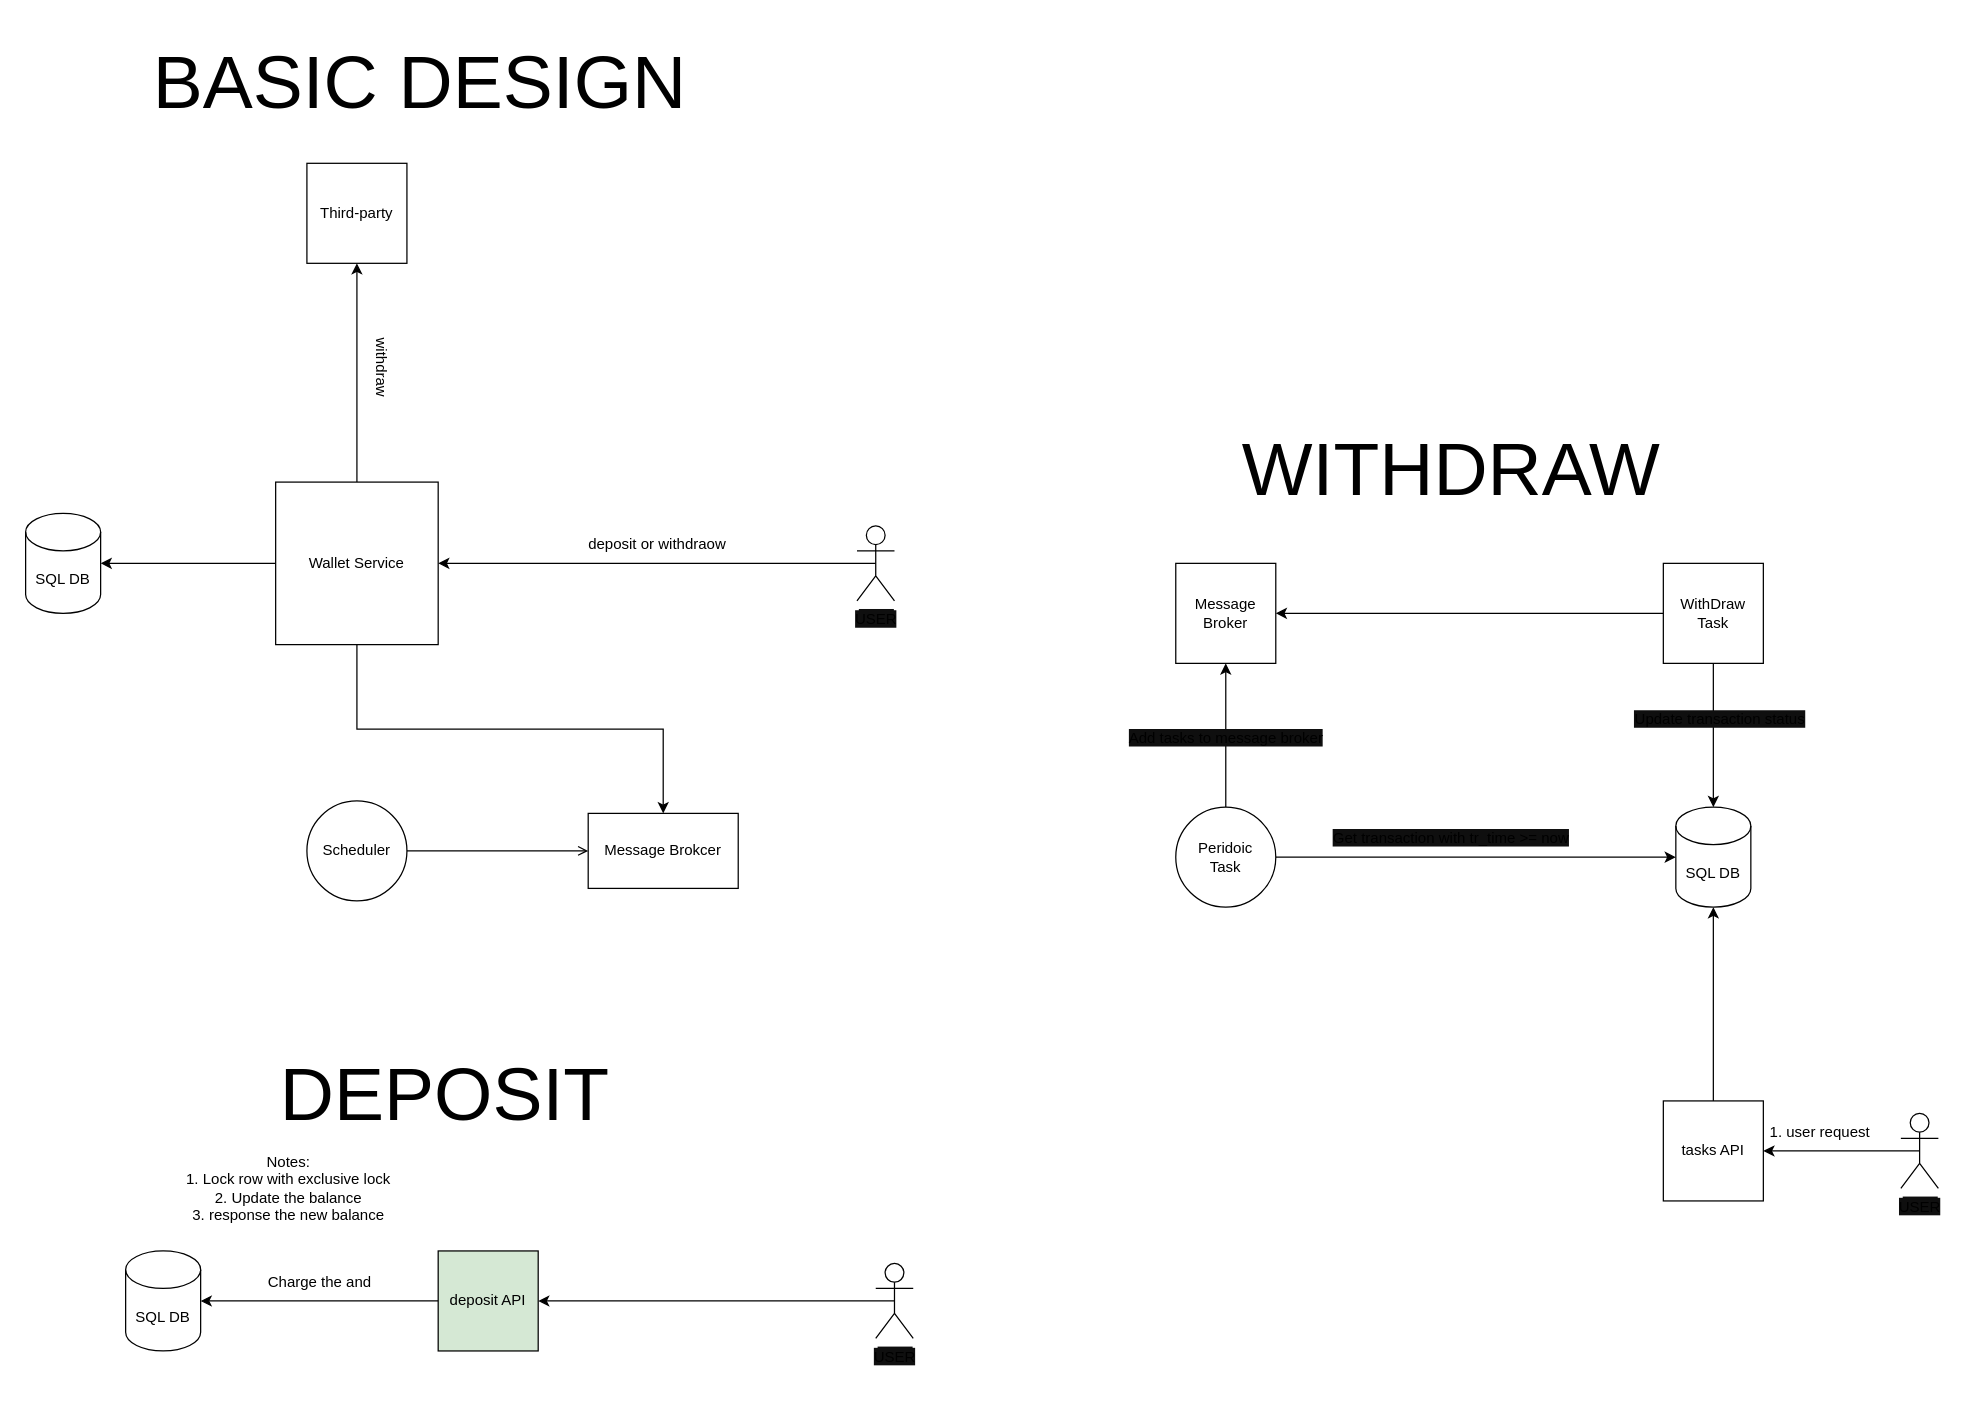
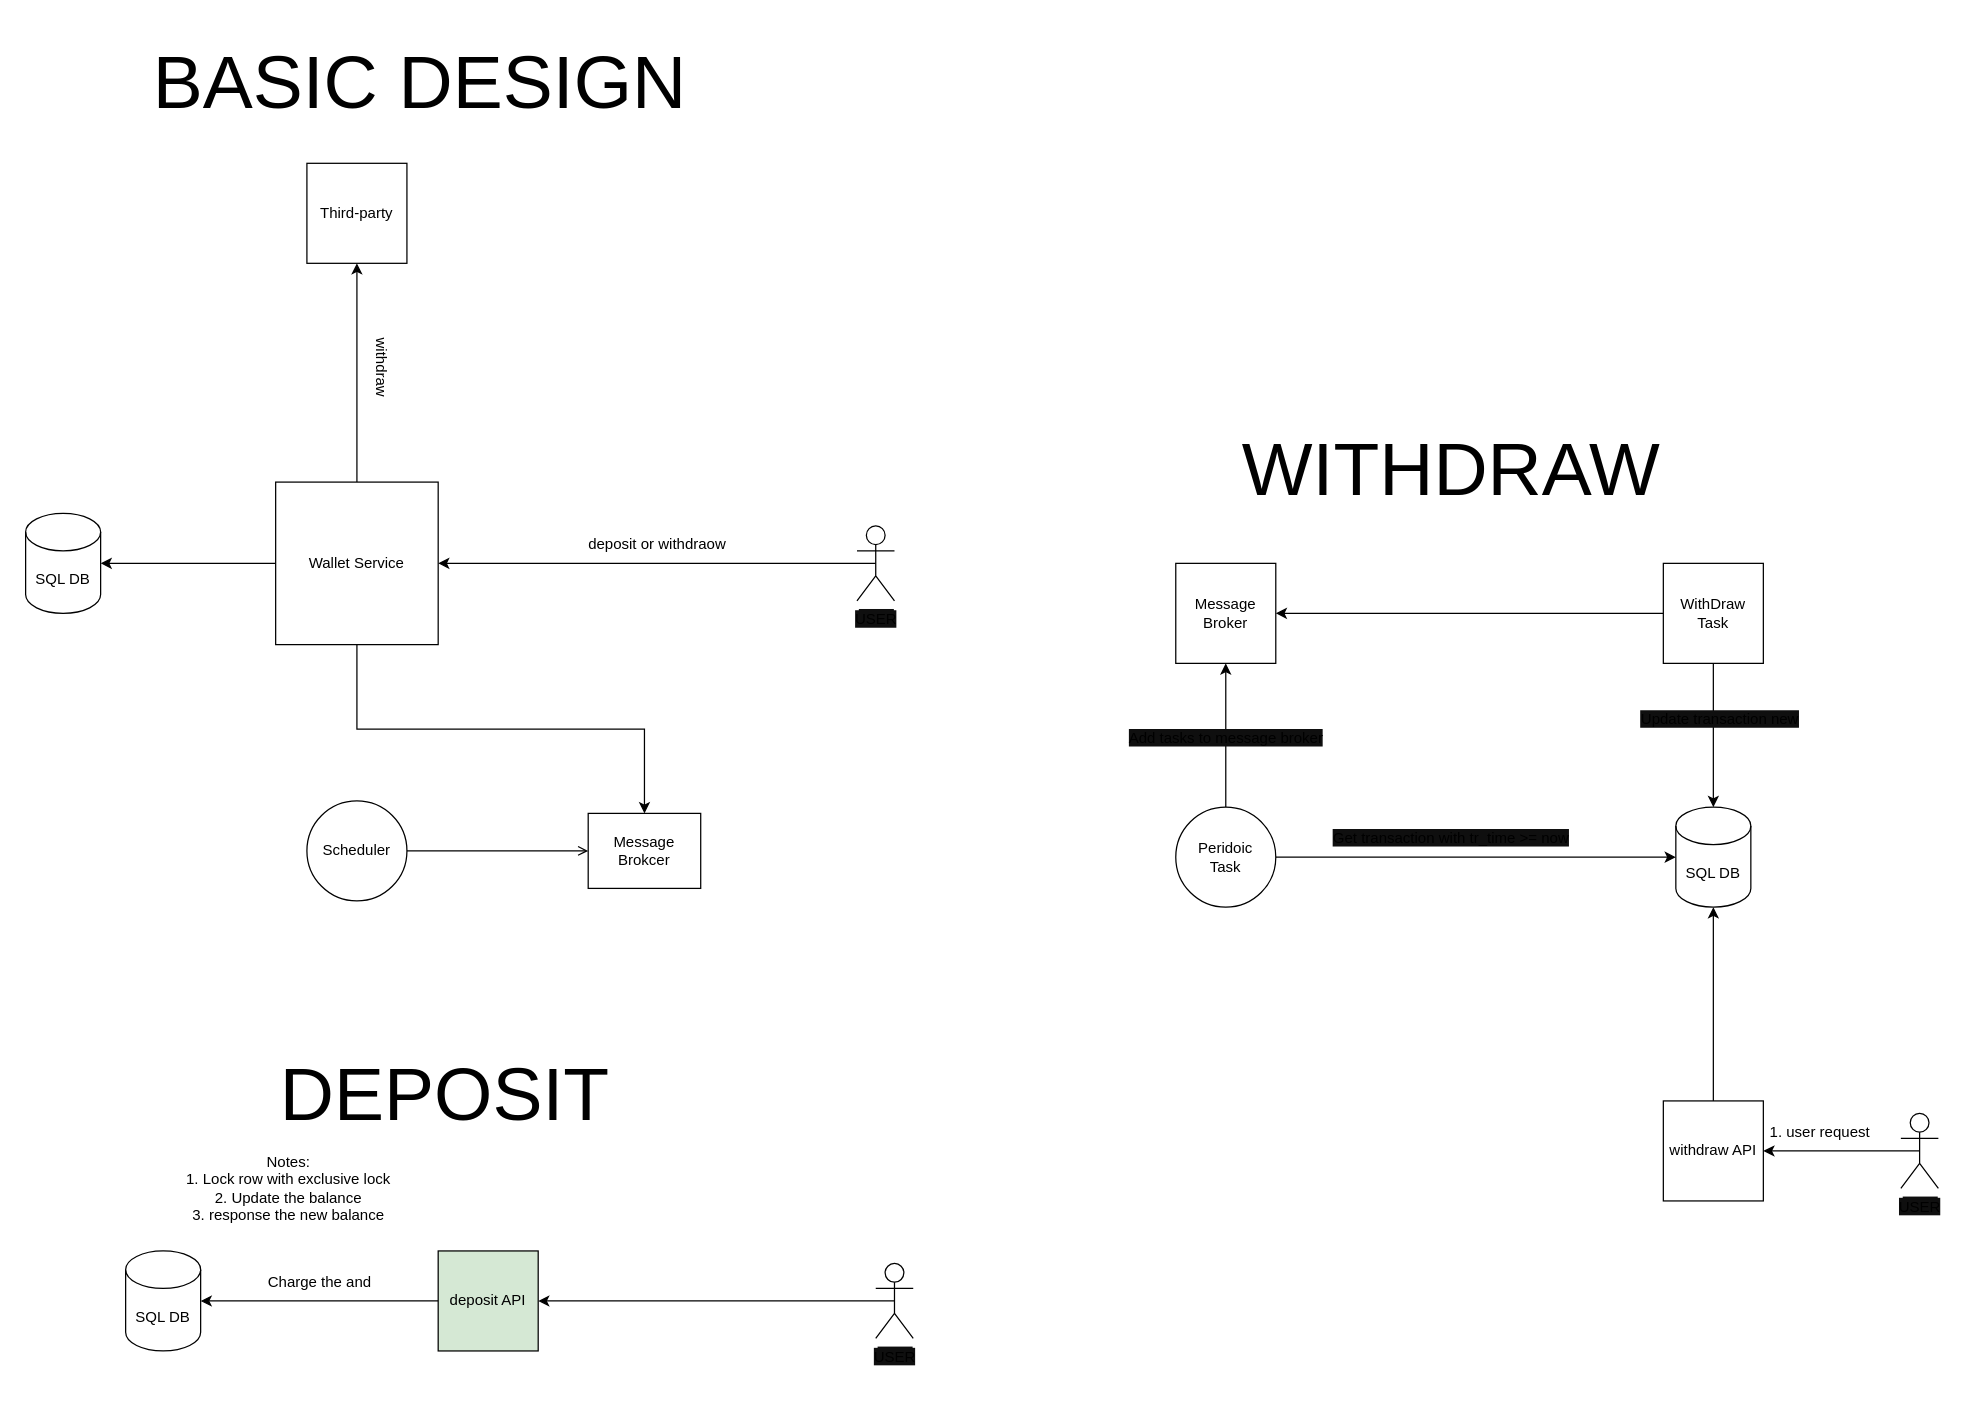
node "Update transaction status": label "Update transaction status" -> "Update transaction new"
node "Message Brokcer": size 150x75 -> 113x75
node "tasks API": label "tasks API" -> "withdraw API"
